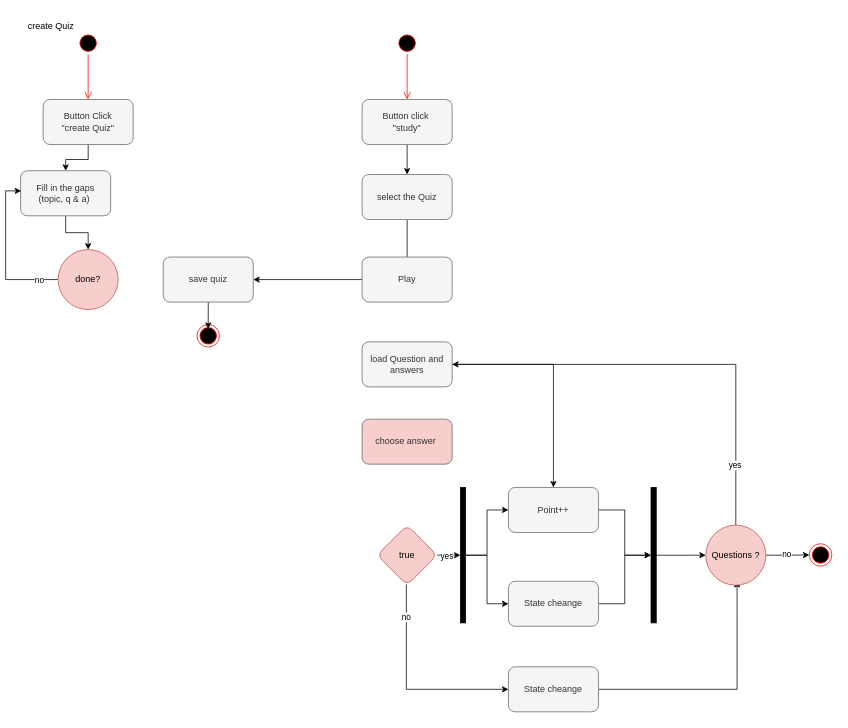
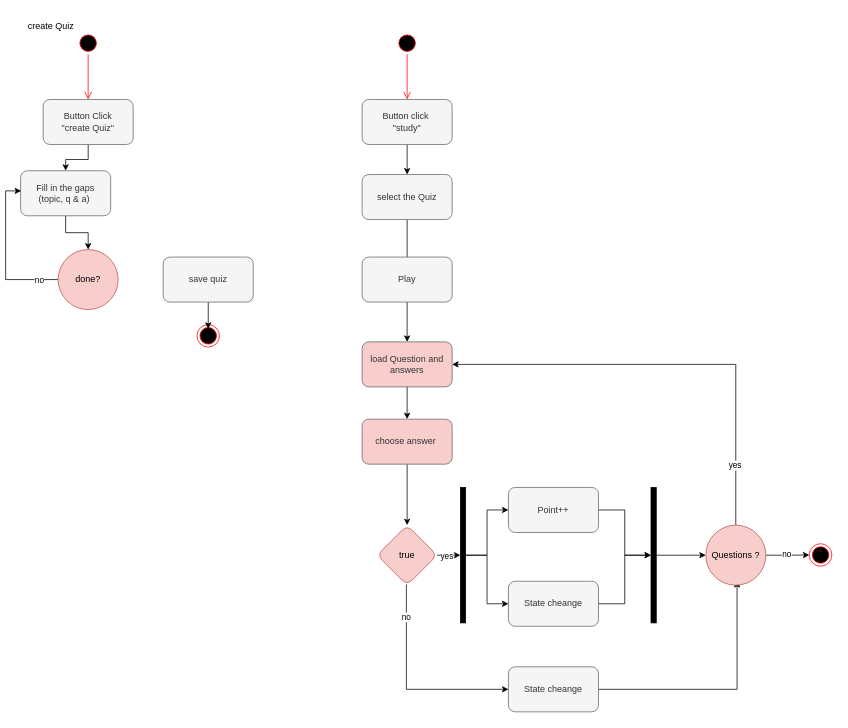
edge "Play" -> "save quiz": now "Play" -> "load Question and answers"
node "load Question and answers": fillcolor #f5f5f5 -> #f8cecc
edge "load Question and answers" -> "Point++": now "load Question and answers" -> "choose answer"
edge "choose answer" -> "true": added
